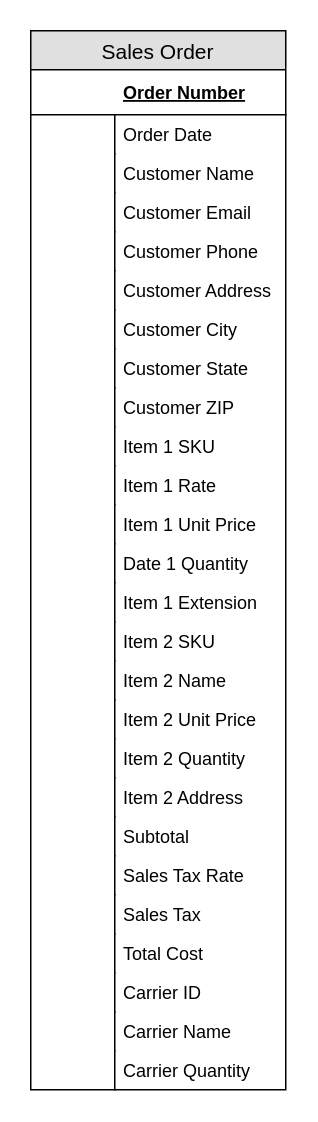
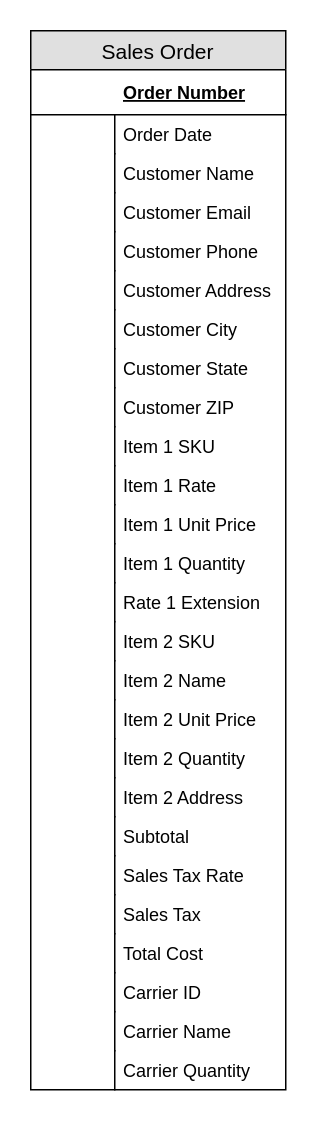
node "Date 1 Quantity": label "Date 1 Quantity" -> "Item 1 Quantity"
node "Item 1 Extension": label "Item 1 Extension" -> "Rate 1 Extension"
